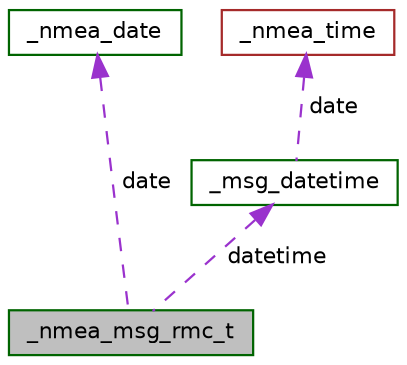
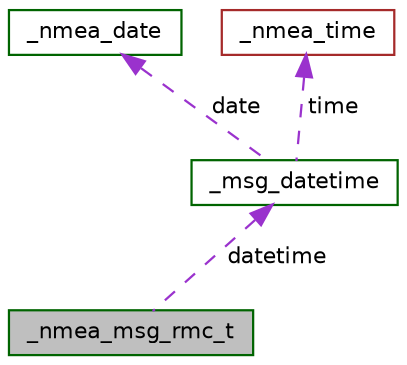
edge "_msg_datetime" -> "_nmea_time": label " date" -> " time"
edge "_nmea_msg_rmc_t" -> "_nmea_date": now "_msg_datetime" -> "_nmea_date"
